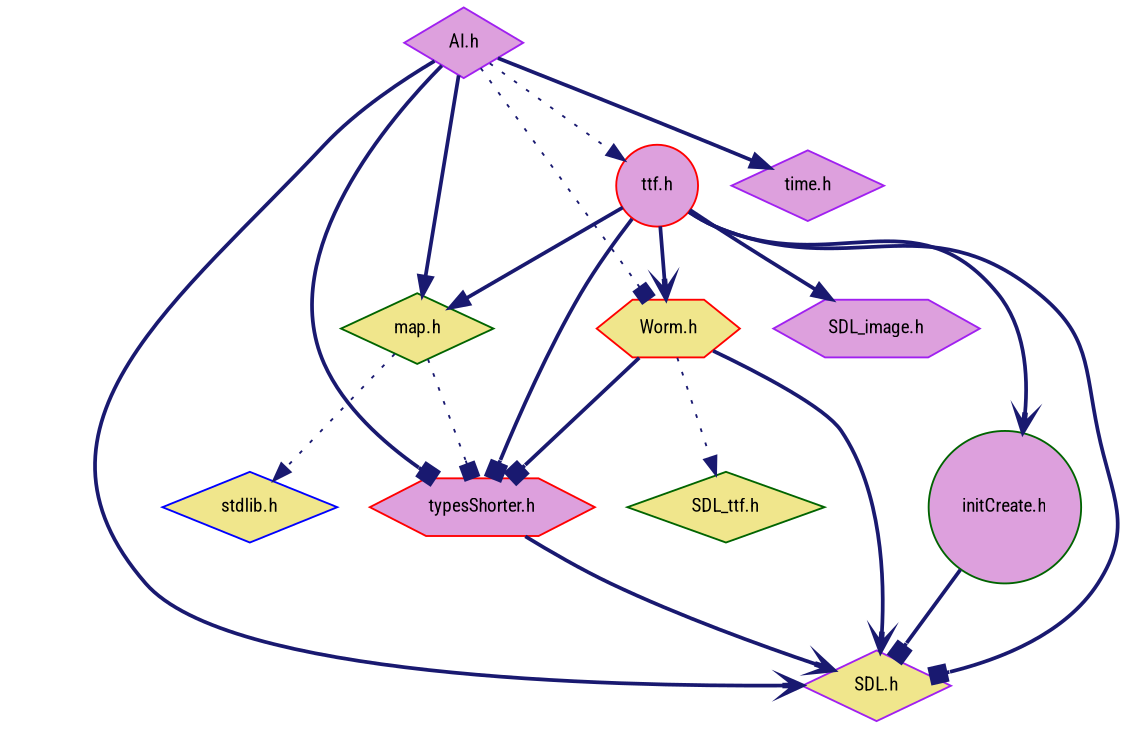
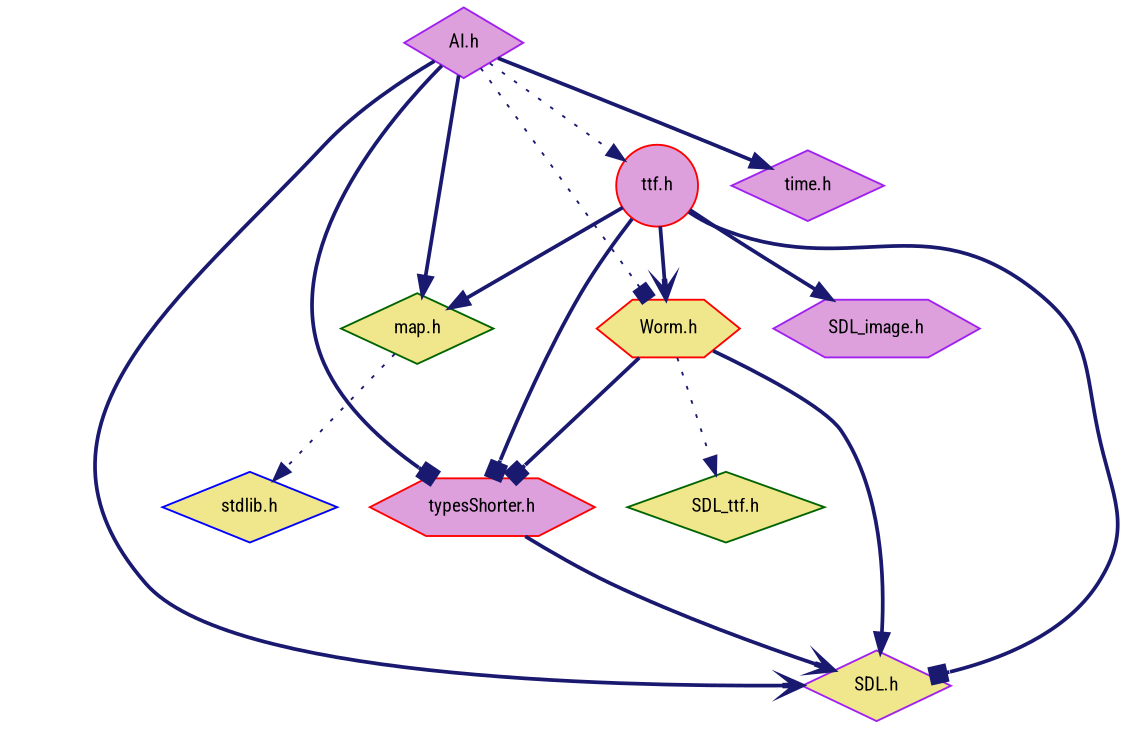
edge "map.h" -> "typesShorter.h": removed
edge "Worm.h" -> "SDL.h": arrowhead vee -> normal
node "initCreate.h": removed
